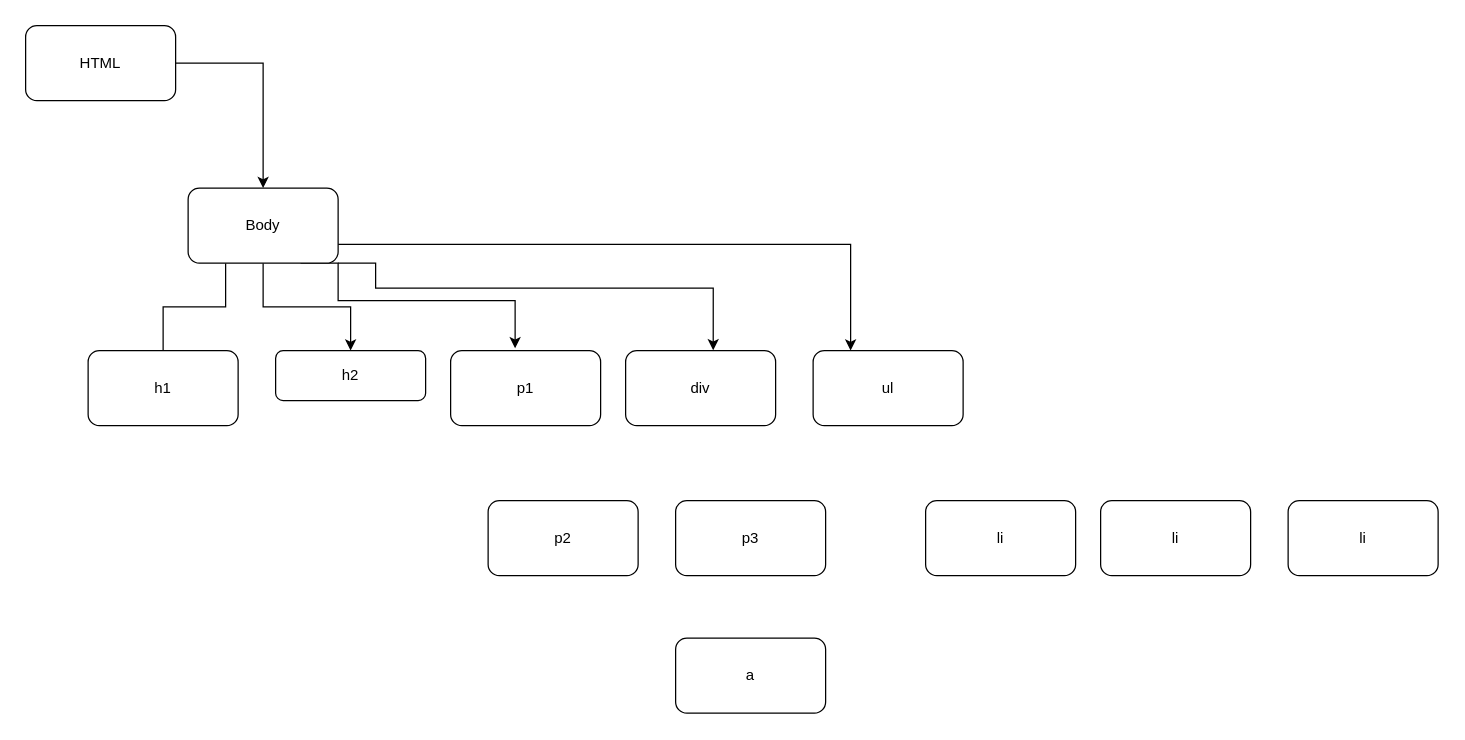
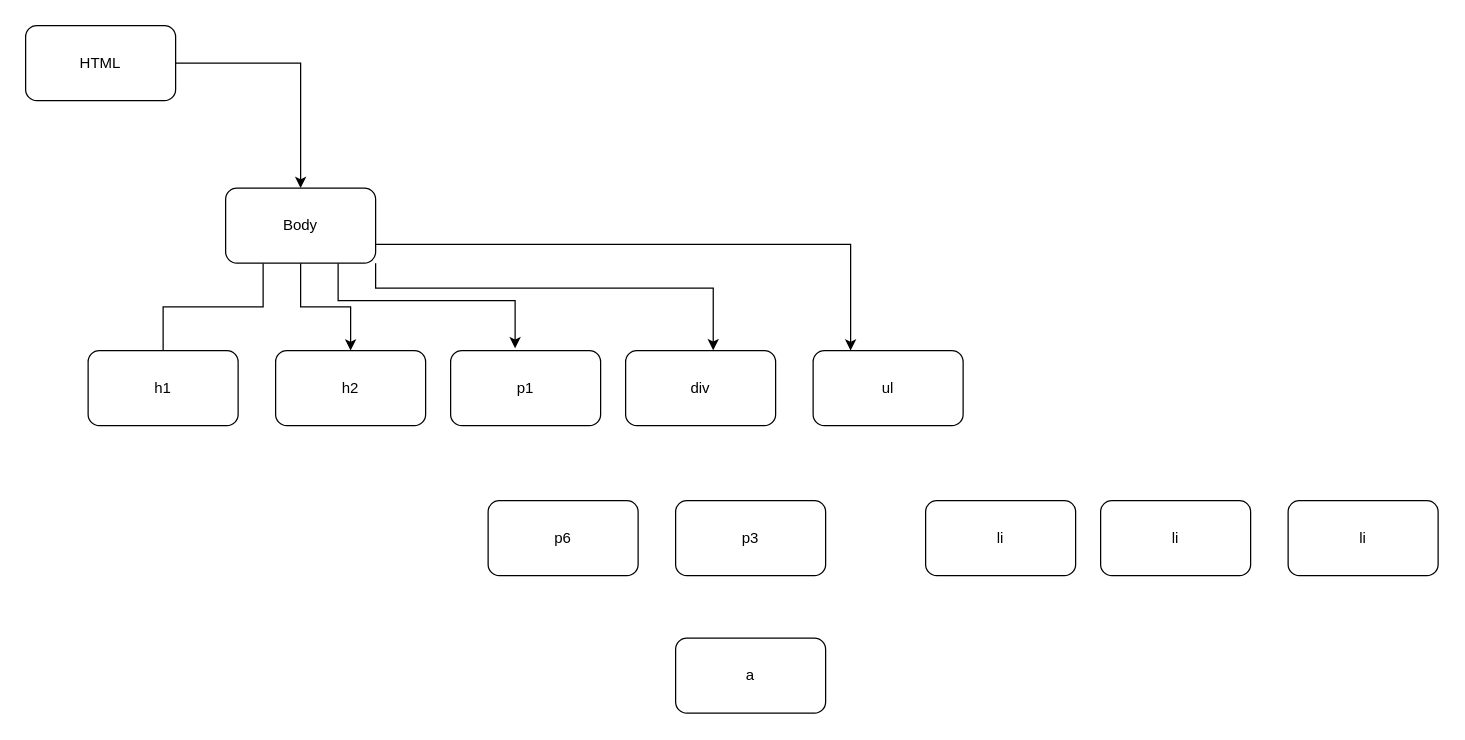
node "Body": moved (263, 226) -> (301, 226)
node "h2": size 150x50 -> 150x75
node "p2": label "p2" -> "p6"
